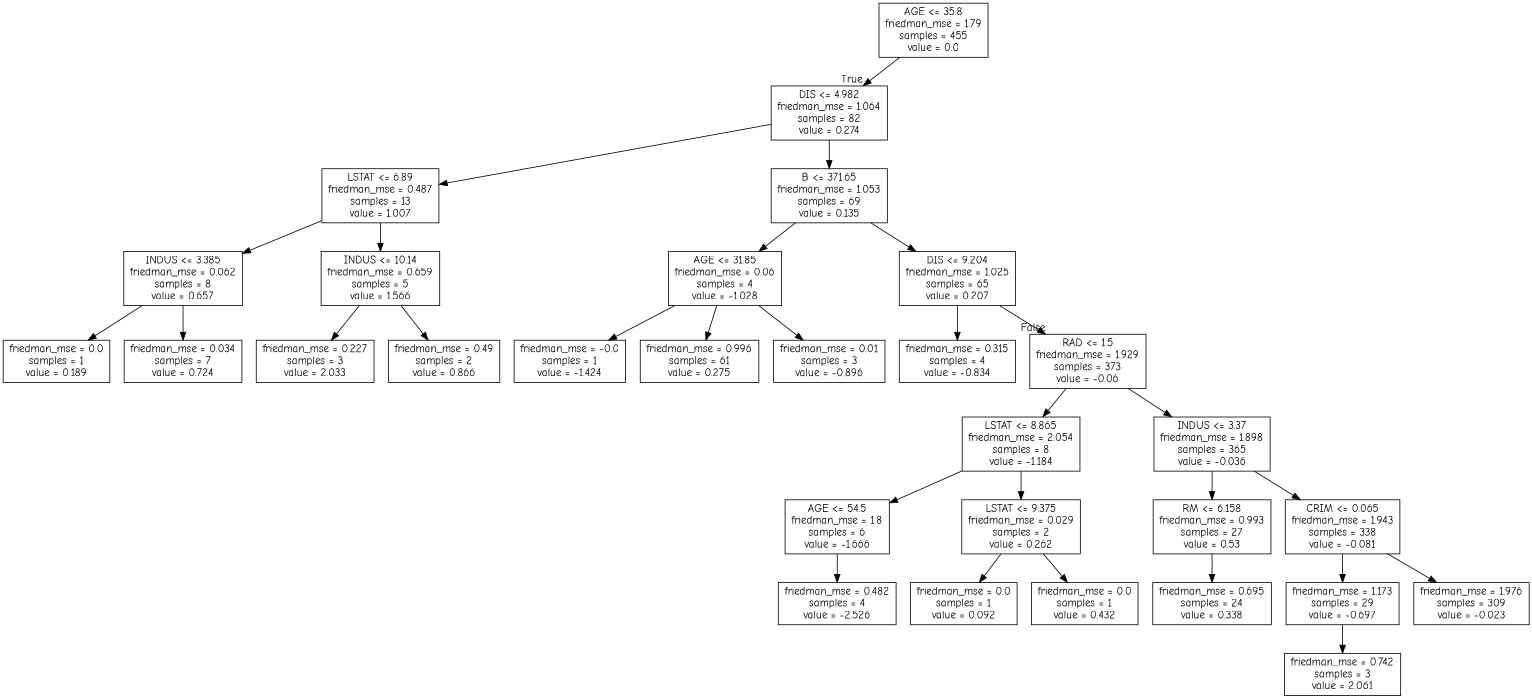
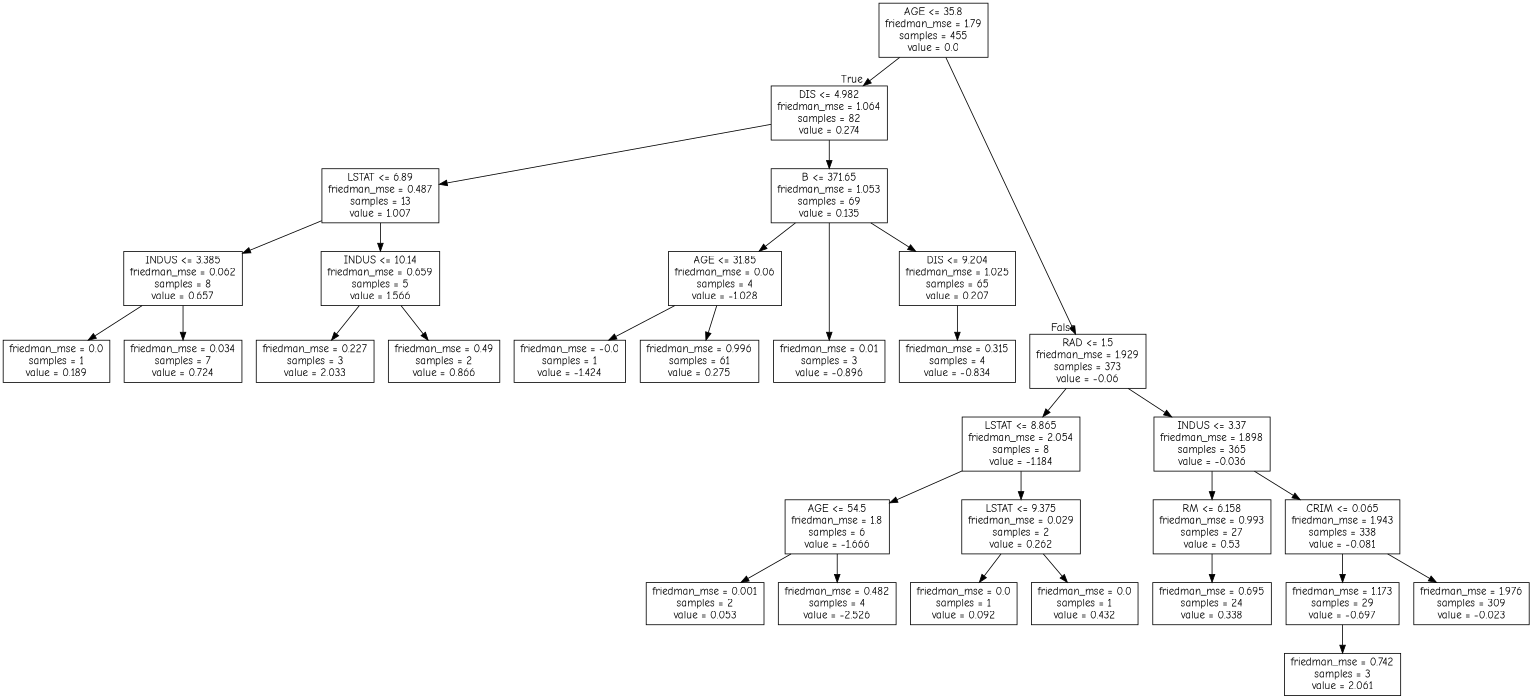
edge "DIS <= 9.204 friedman_mse = 1.025 samples = 65 value = 0.207" -> "RAD <= 1.5 friedman_mse = 1.929 samples = 373 value = -0.06": now "AGE <= 35.8 friedman_mse = 1.79 samples = 455 value = 0.0" -> "RAD <= 1.5 friedman_mse = 1.929 samples = 373 value = -0.06"
edge "AGE <= 31.85 friedman_mse = 0.06 samples = 4 value = -1.028" -> "friedman_mse = 0.01 samples = 3 value = -0.896": now "B <= 371.65 friedman_mse = 1.053 samples = 69 value = 0.135" -> "friedman_mse = 0.01 samples = 3 value = -0.896"
node "friedman_mse = 0.001 samples = 2 value = 0.053": added
